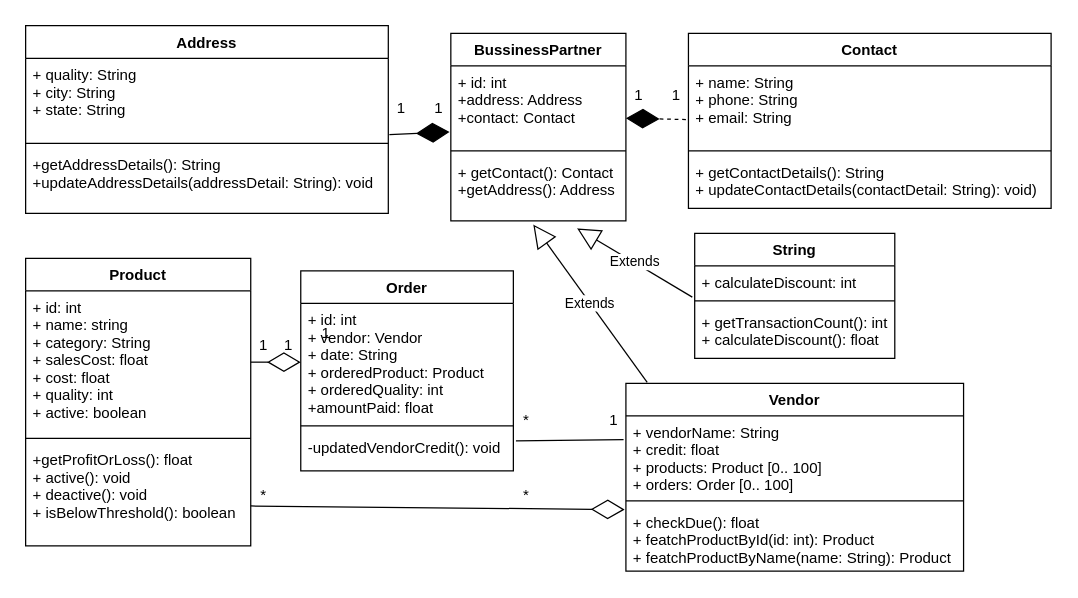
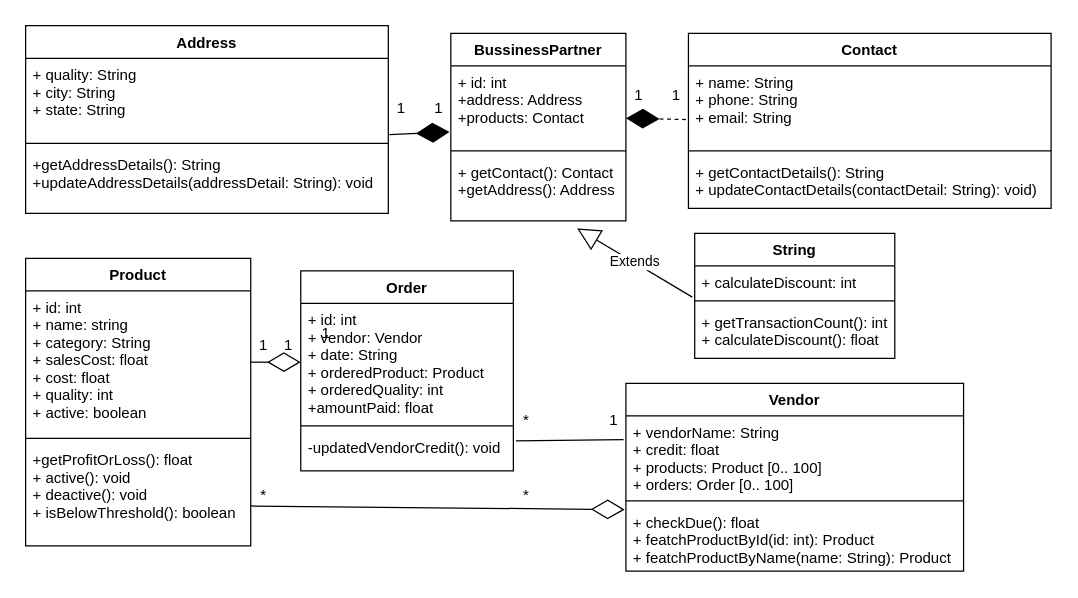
node "+ id: int +address: Address +contact: Contact": label "+ id: int +address: Address +contact: Contact" -> "+ id: int +address: Address +products: Contact"
edge "Vendor" -> "+ getContact(): Contact +getAddress(): Address": removed, label "Extends"
